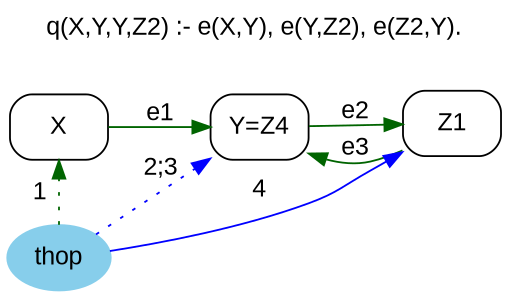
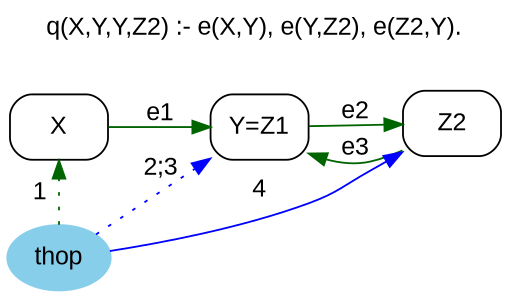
node "Z1": label "Z1" -> "Z2"
node "Y=Z4": label "Y=Z4" -> "Y=Z1"
